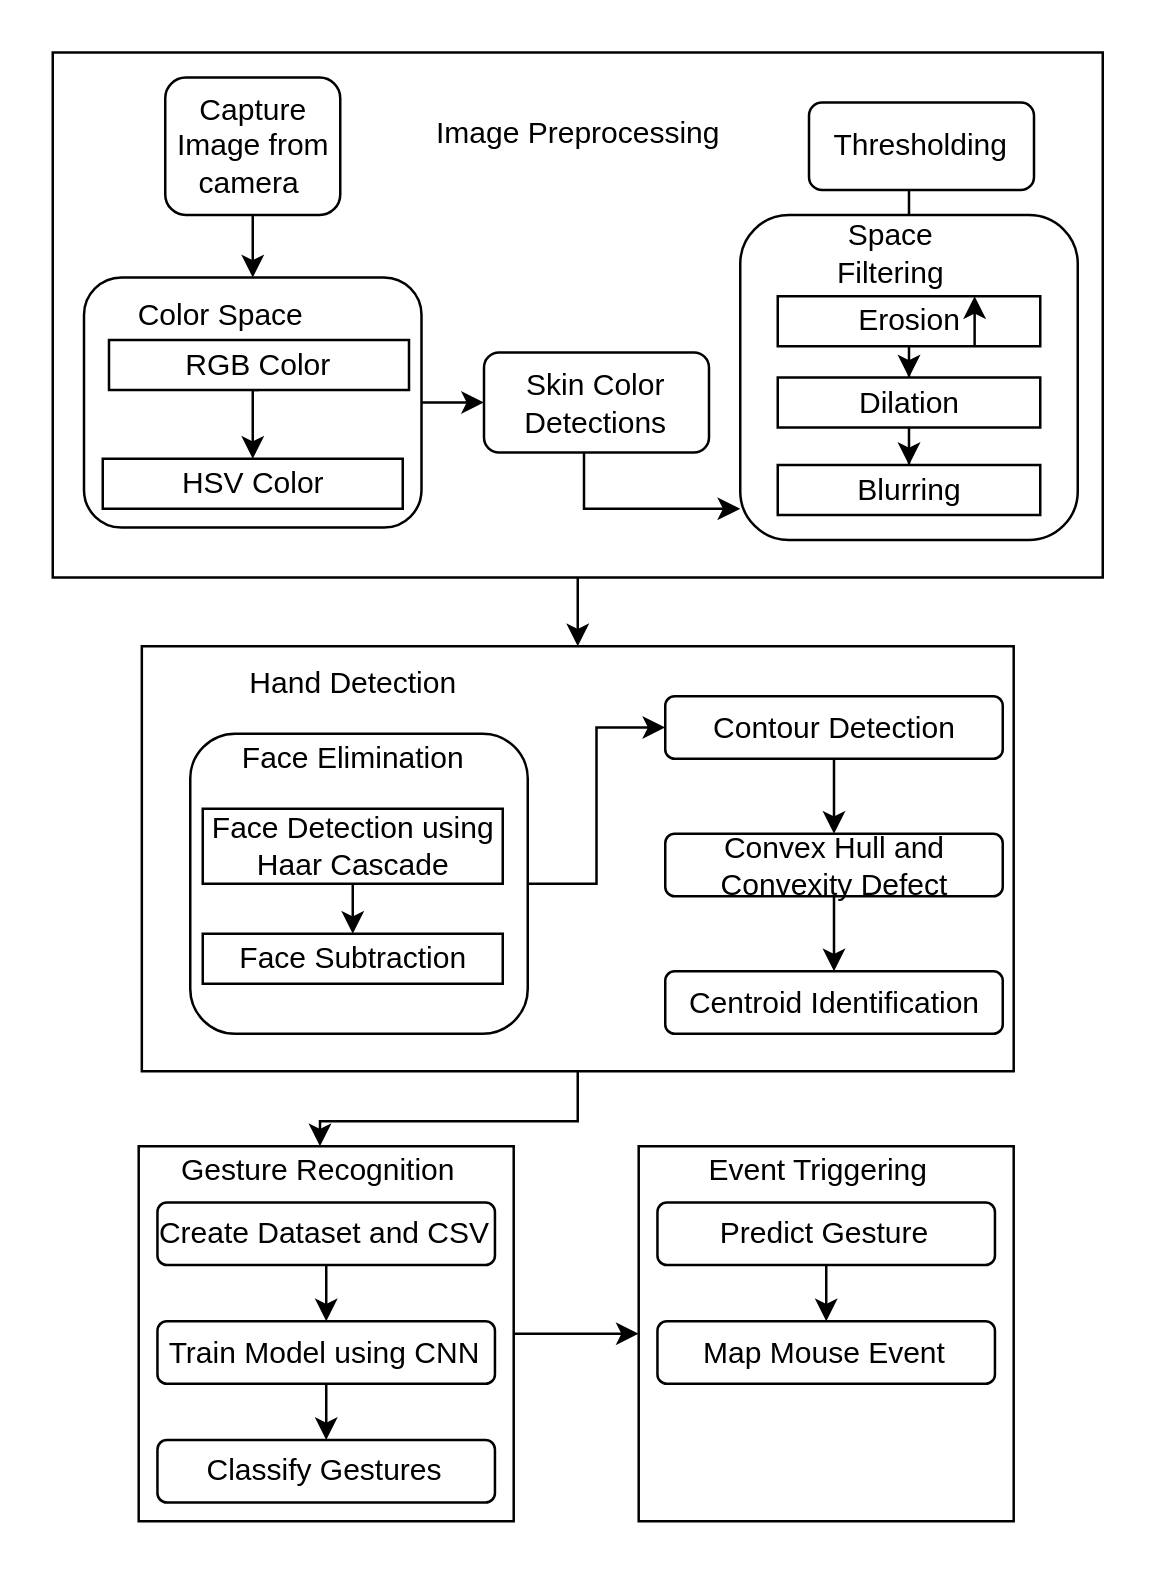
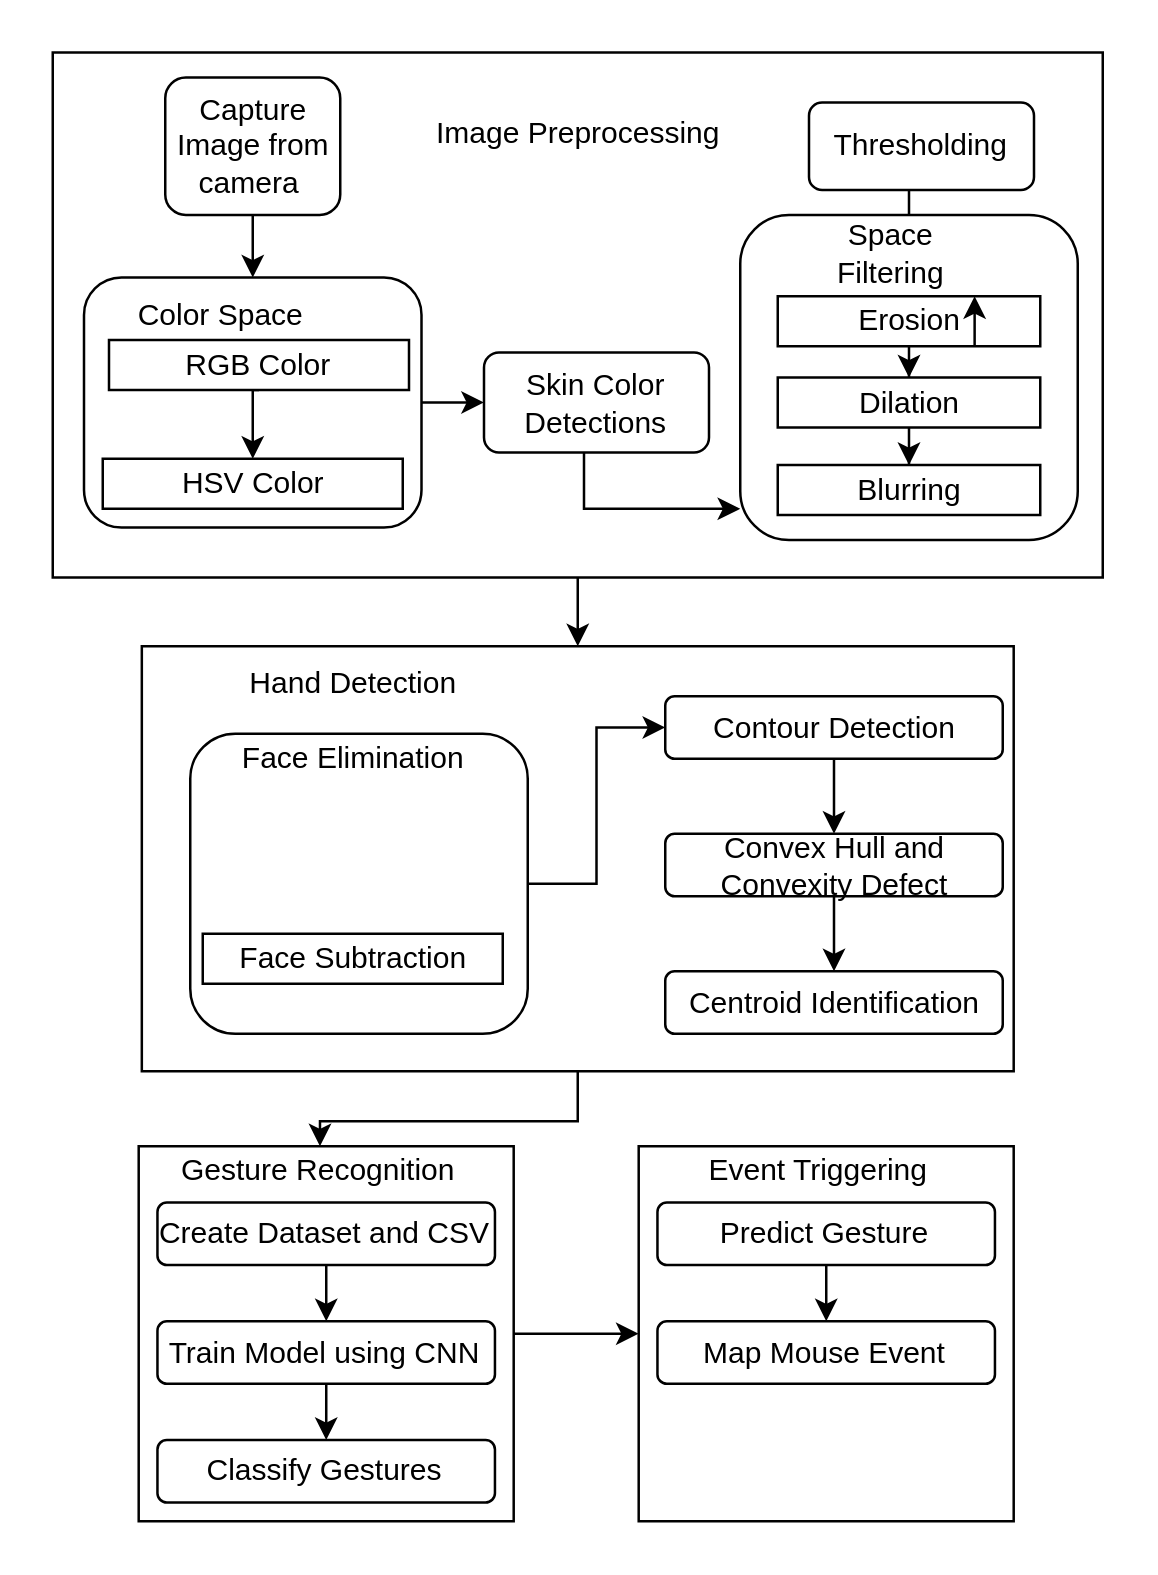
node "Face Detection using Haar Cascade": removed
edge "Face Detection using Haar Cascade" -> "Face Subtraction": removed
